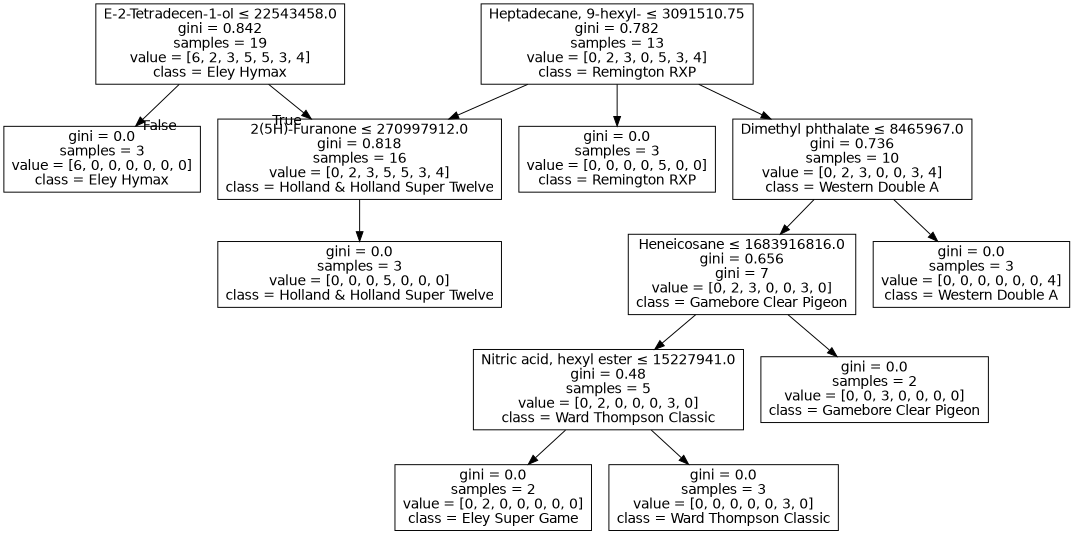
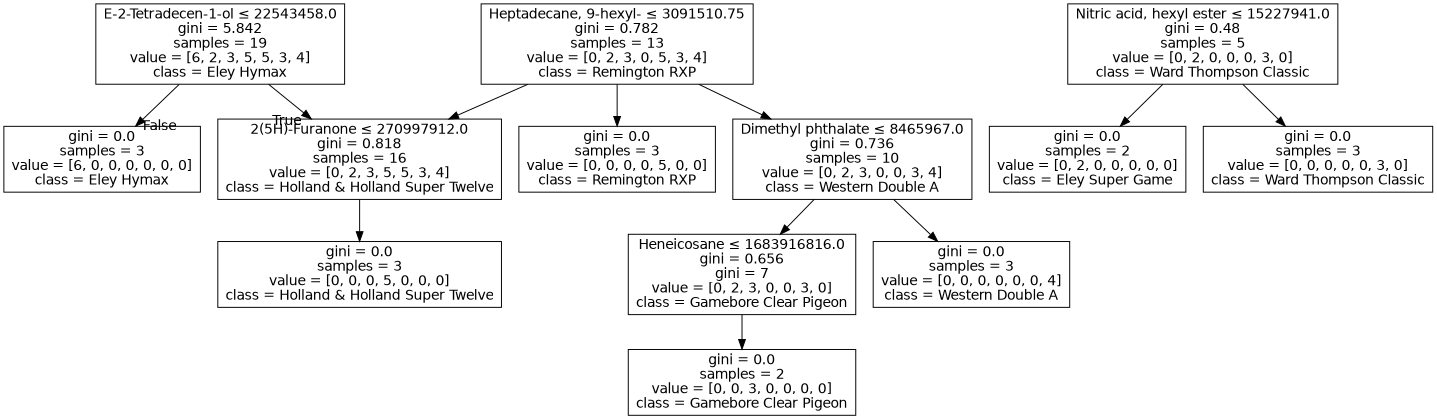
node "E-2-Tetradecen-1-ol ≤ 22543458.0": text "gini = 0.842" -> "gini = 5.842"
edge "Heneicosane ≤ 1683916816.0" -> "Nitric acid, hexyl ester ≤ 15227941.0": removed
